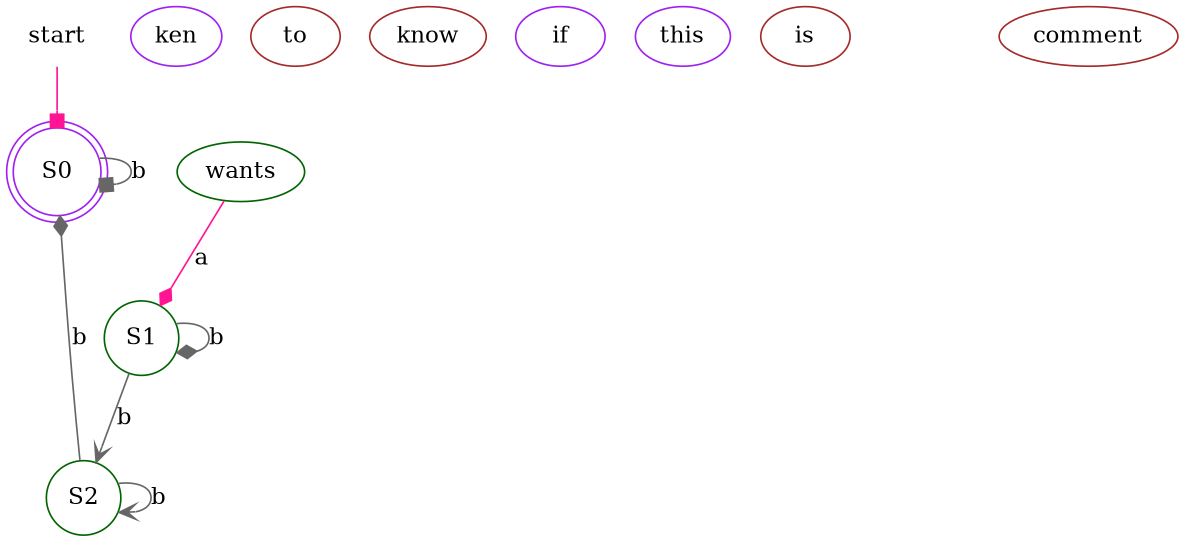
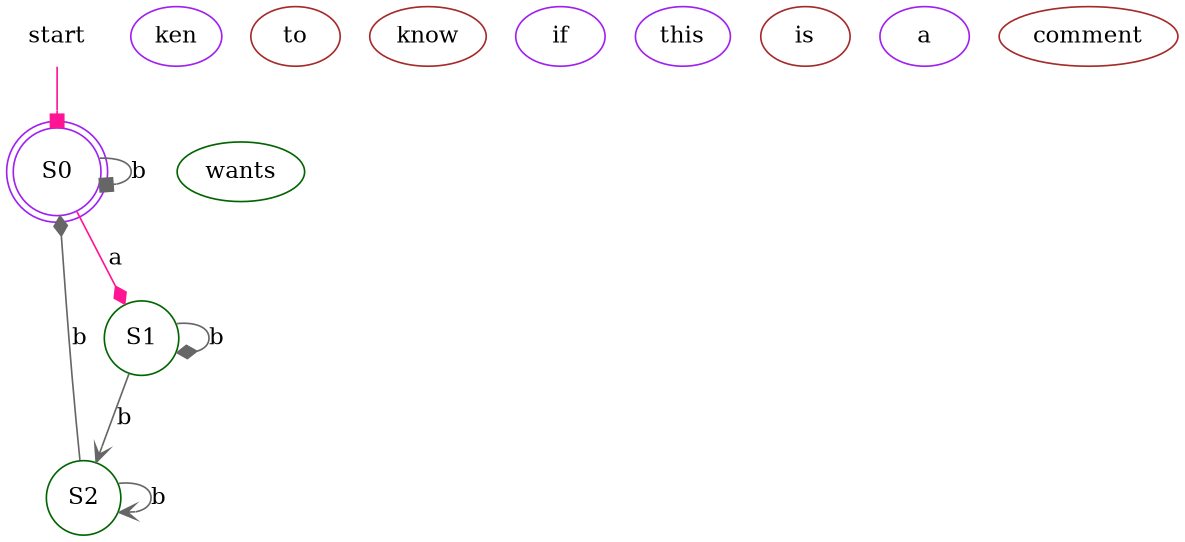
node "a": added
edge "wants" -> "S1": now "S0" -> "S1"
